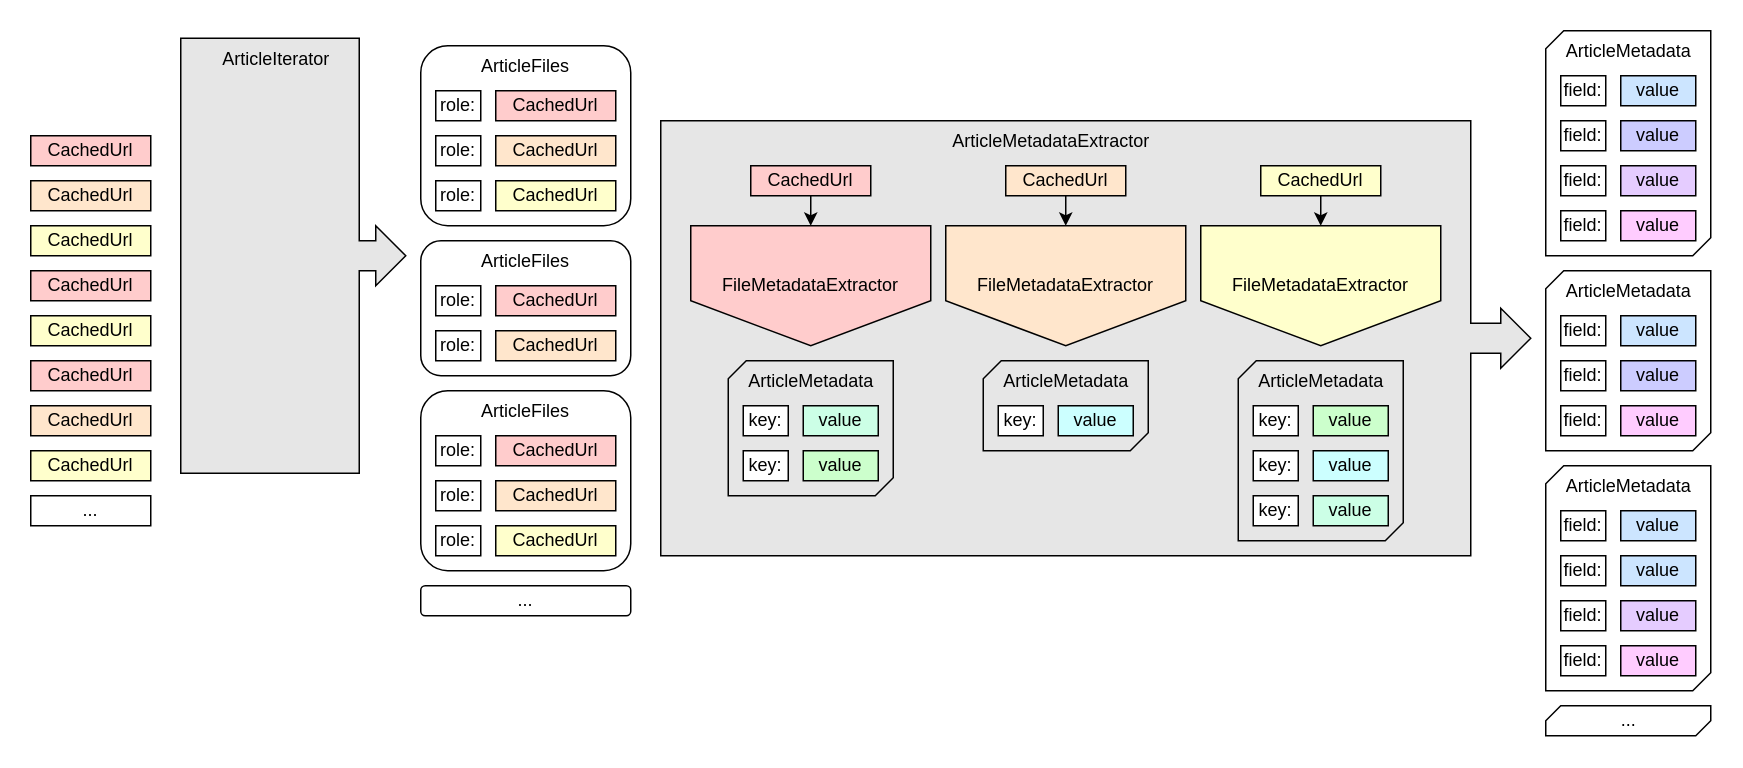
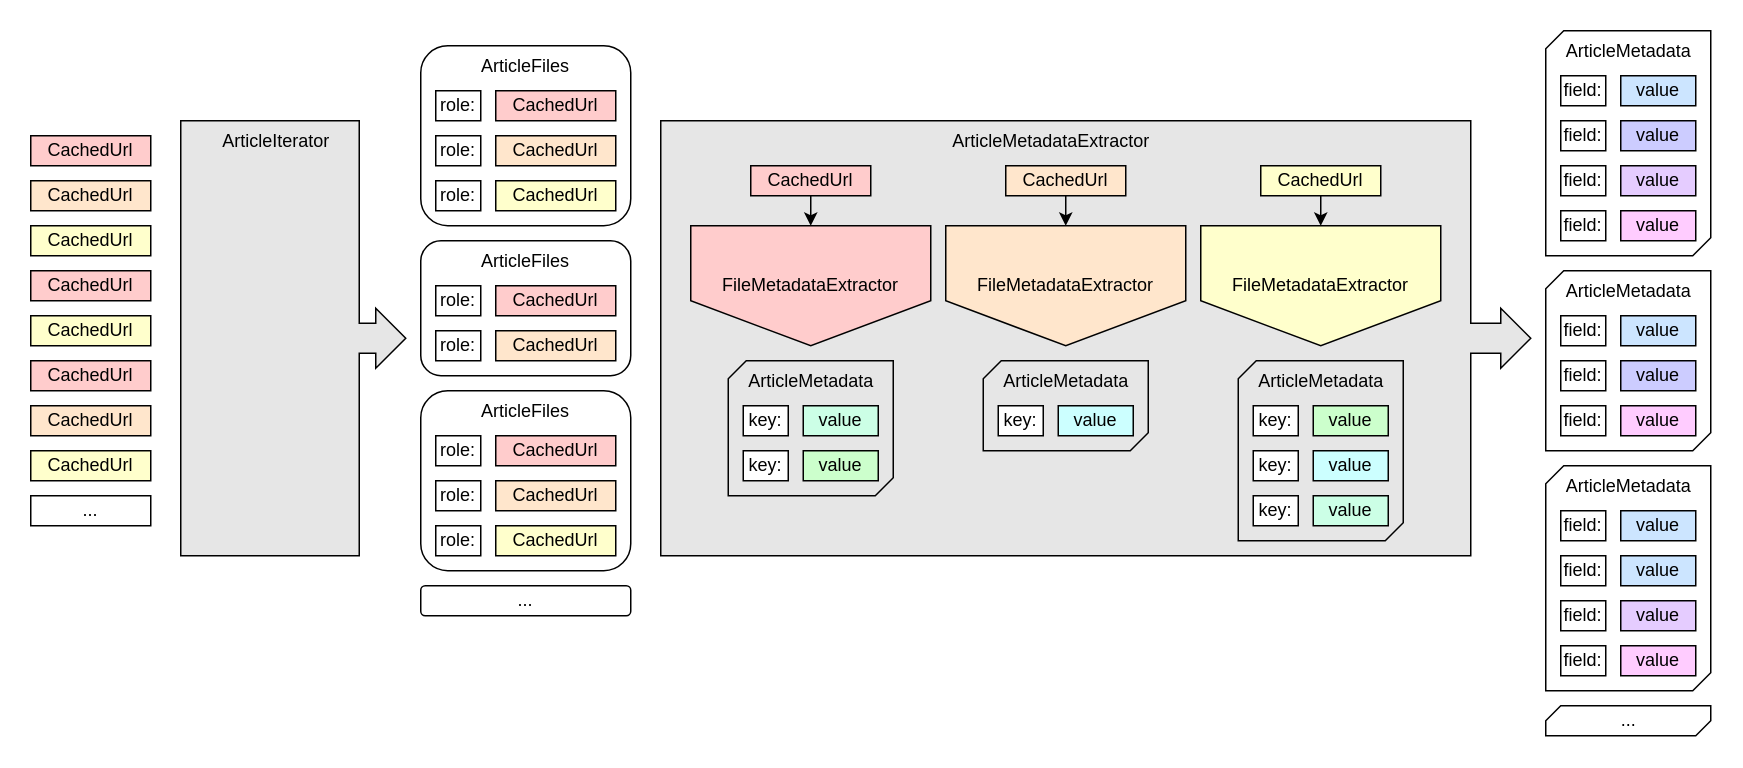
node "ArticleIterator": moved (293, 256) -> (293, 338)
